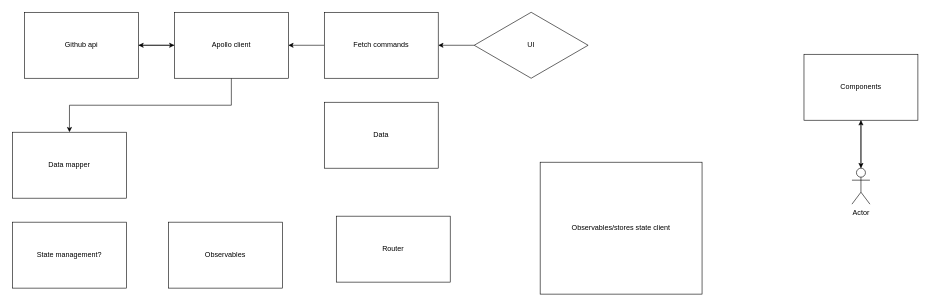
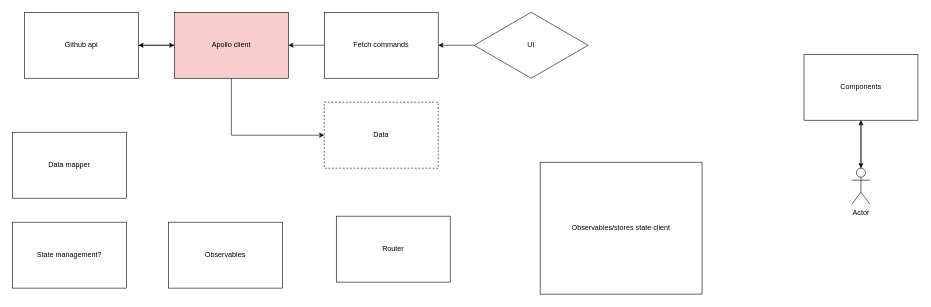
node "Apollo client": fillcolor #ffffff -> #f8cecc
edge "Apollo client" -> "Data mapper": now "Apollo client" -> "Data"
node "Data": style solid -> dashed
